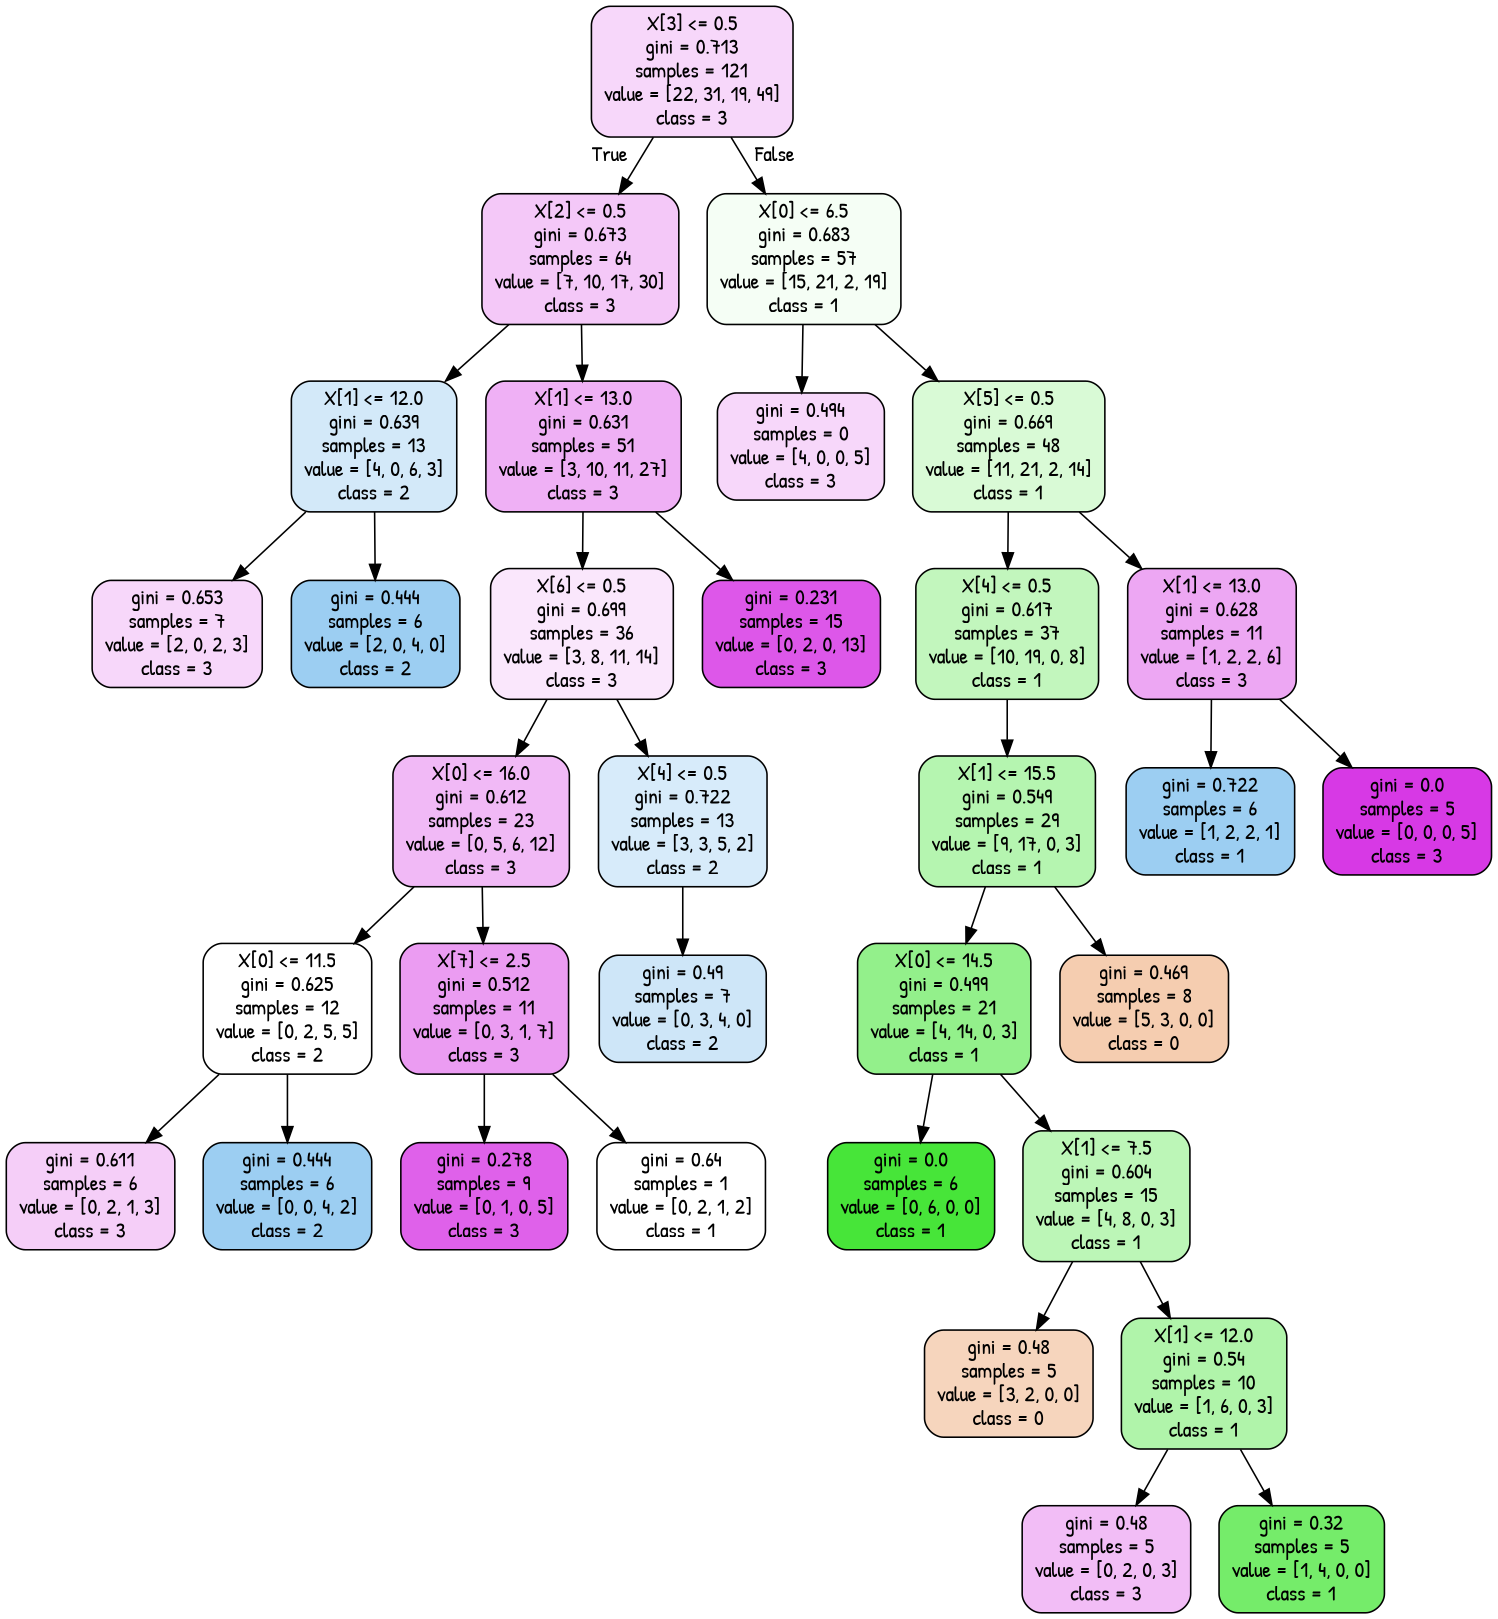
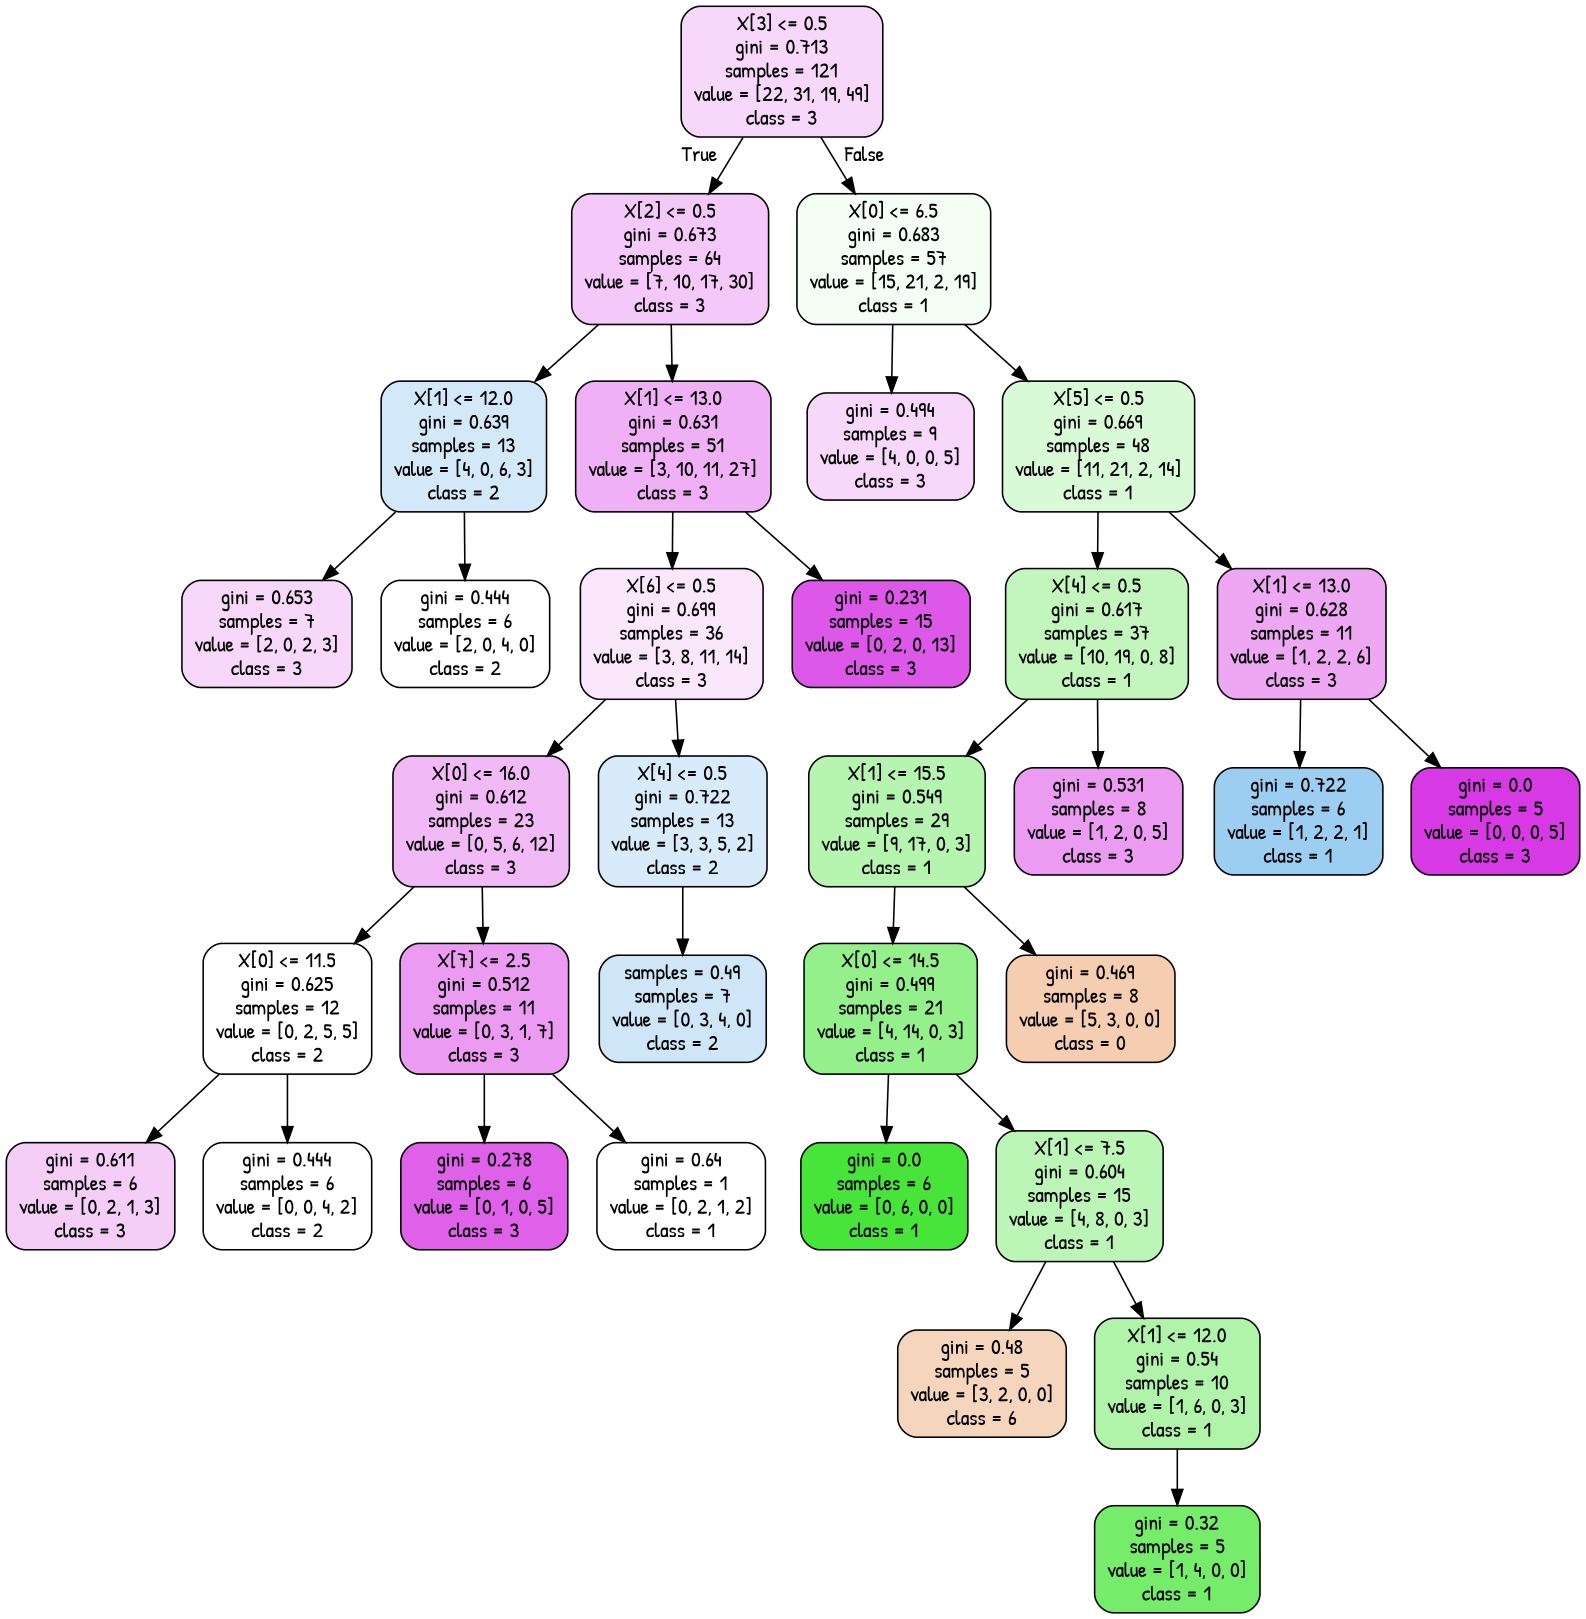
node "gini = 0.494 samples = 0 value = [4, 0, 0, 5] class = 3": label "gini = 0.494 samples = 0 value = [4, 0, 0, 5] class = 3" -> "gini = 0.494 samples = 9 value = [4, 0, 0, 5] class = 3"
node "gini = 0.444 samples = 6 value = [2, 0, 4, 0] class = 2": fillcolor #9ccef2 -> #ffffff
node "gini = 0.531 samples = 8 value = [1, 2, 0, 5] class = 3": added
node "gini = 0.49 samples = 7 value = [0, 3, 4, 0] class = 2": label "gini = 0.49 samples = 7 value = [0, 3, 4, 0] class = 2" -> "samples = 0.49 samples = 7 value = [0, 3, 4, 0] class = 2"
node "gini = 0.444 samples = 6 value = [0, 0, 4, 2] class = 2": fillcolor #9ccef2 -> #ffffff
node "gini = 0.278 samples = 9 value = [0, 1, 0, 5] class = 3": label "gini = 0.278 samples = 9 value = [0, 1, 0, 5] class = 3" -> "gini = 0.278 samples = 6 value = [0, 1, 0, 5] class = 3"
node "gini = 0.48 samples = 5 value = [3, 2, 0, 0] class = 0": label "gini = 0.48 samples = 5 value = [3, 2, 0, 0] class = 0" -> "gini = 0.48 samples = 5 value = [3, 2, 0, 0] class = 6"
node "gini = 0.48 samples = 5 value = [0, 2, 0, 3] class = 3": removed
